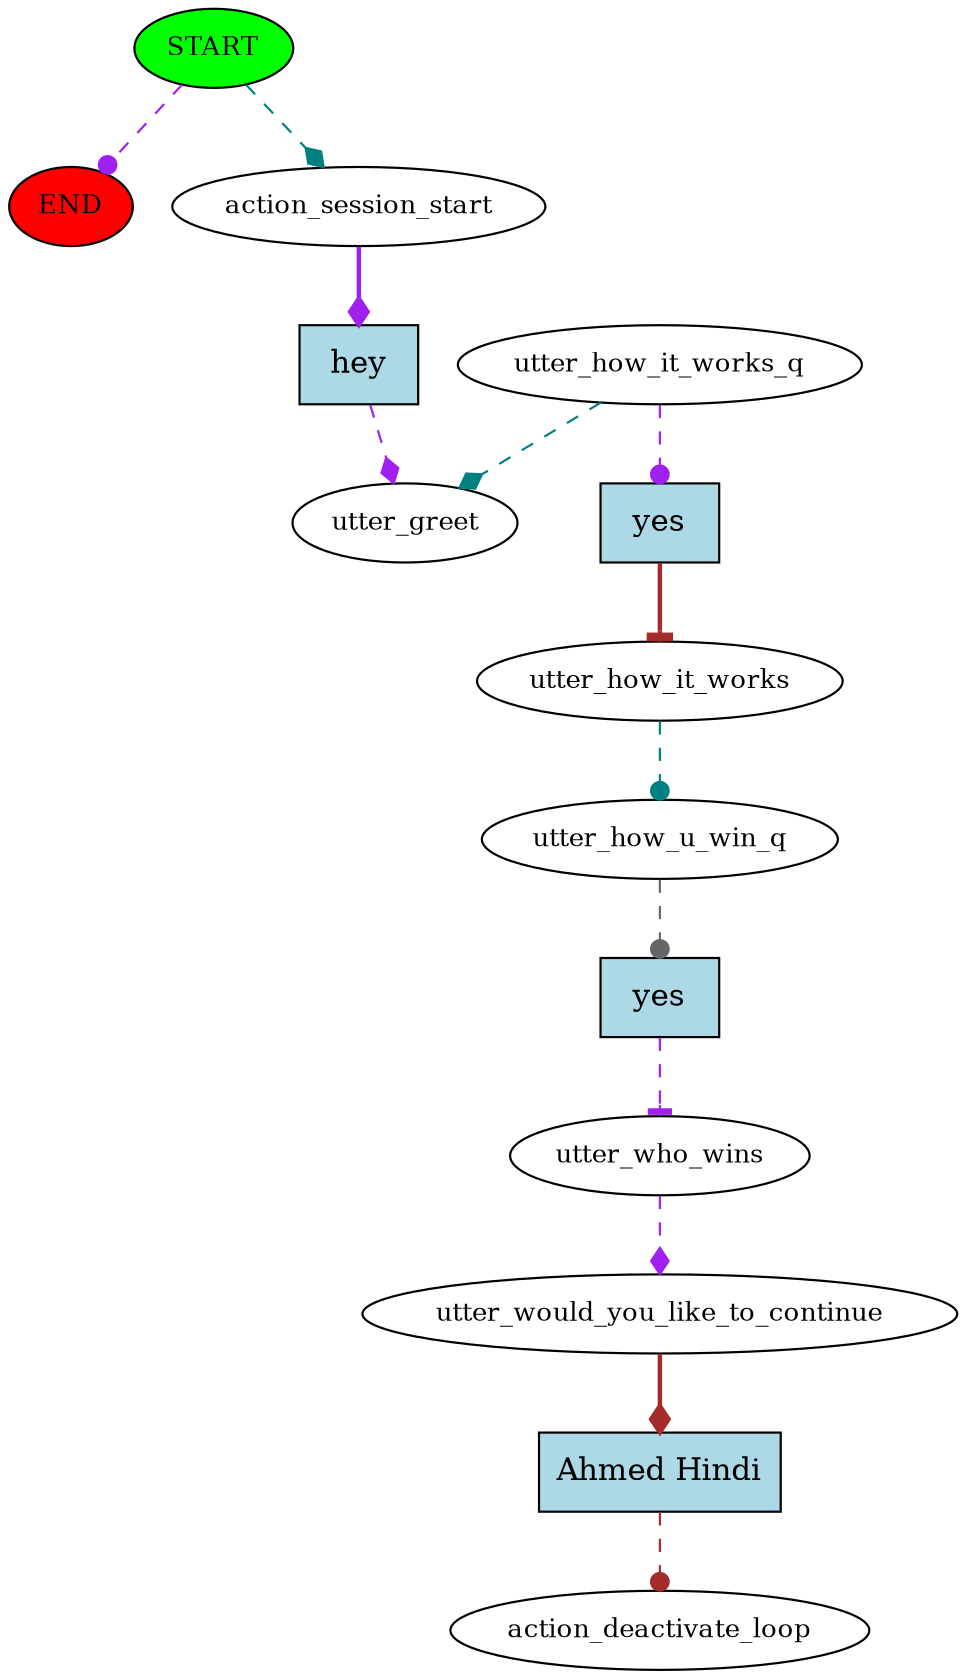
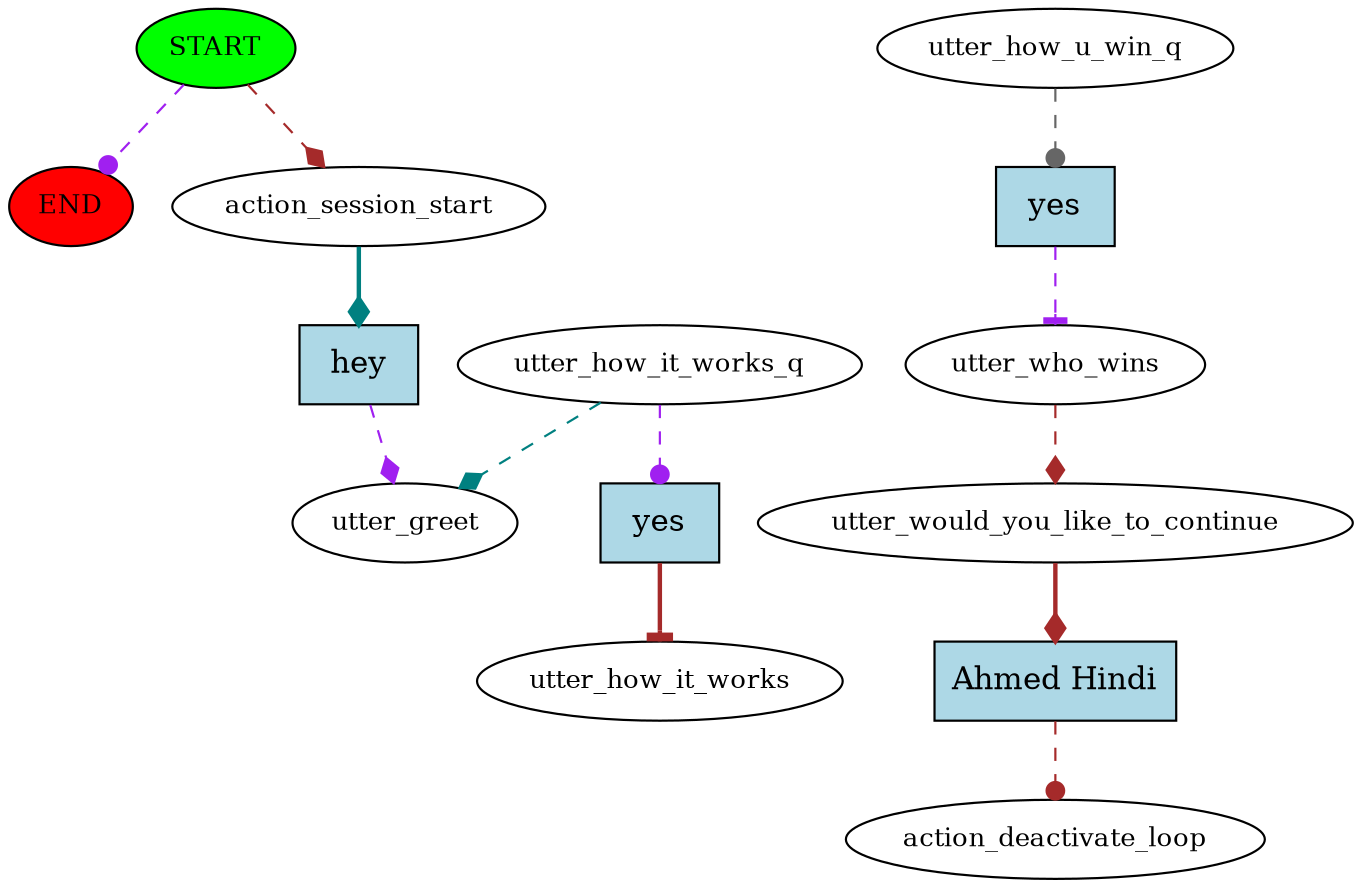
edge "START" -> "action_session_start": color teal -> brown
edge "action_session_start" -> "hey": color purple -> teal
edge "utter_how_it_works" -> "utter_how_u_win_q": removed
edge "utter_who_wins" -> "utter_would_you_like_to_continue": color purple -> brown
